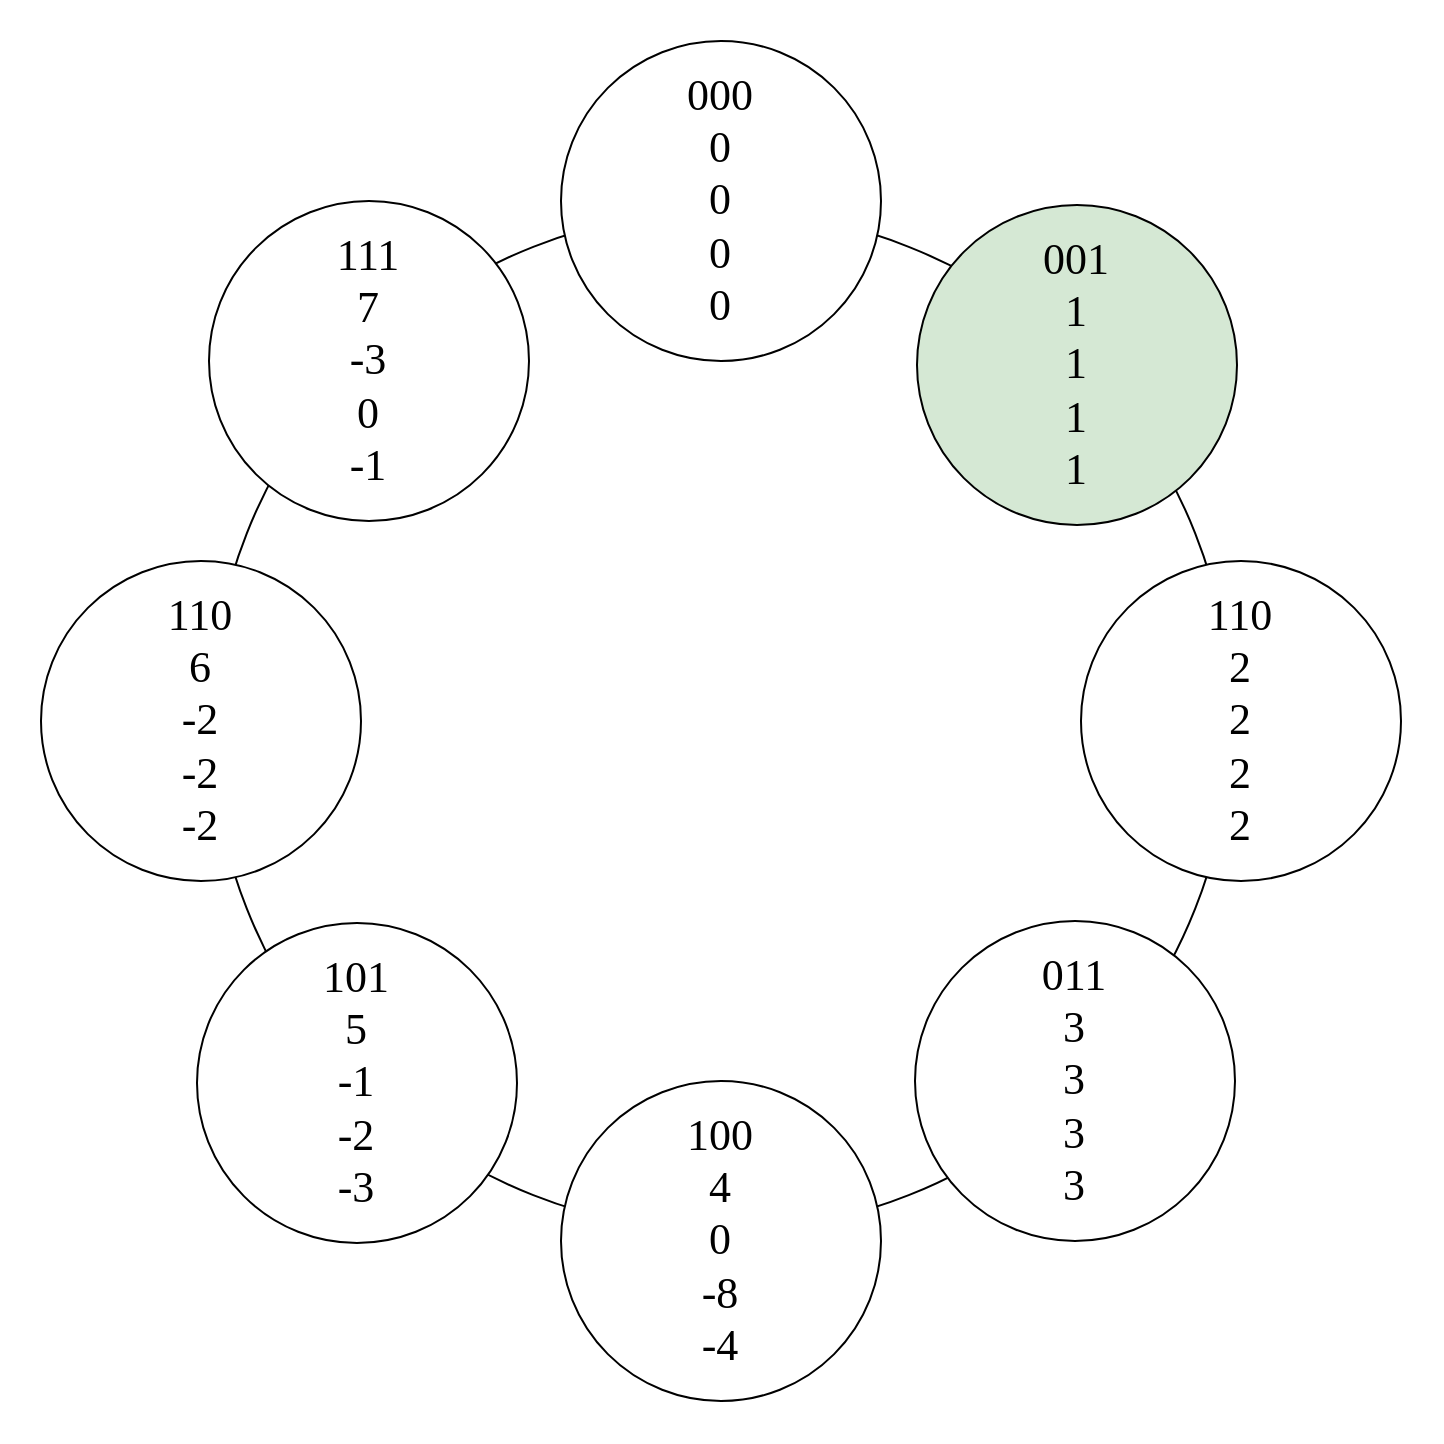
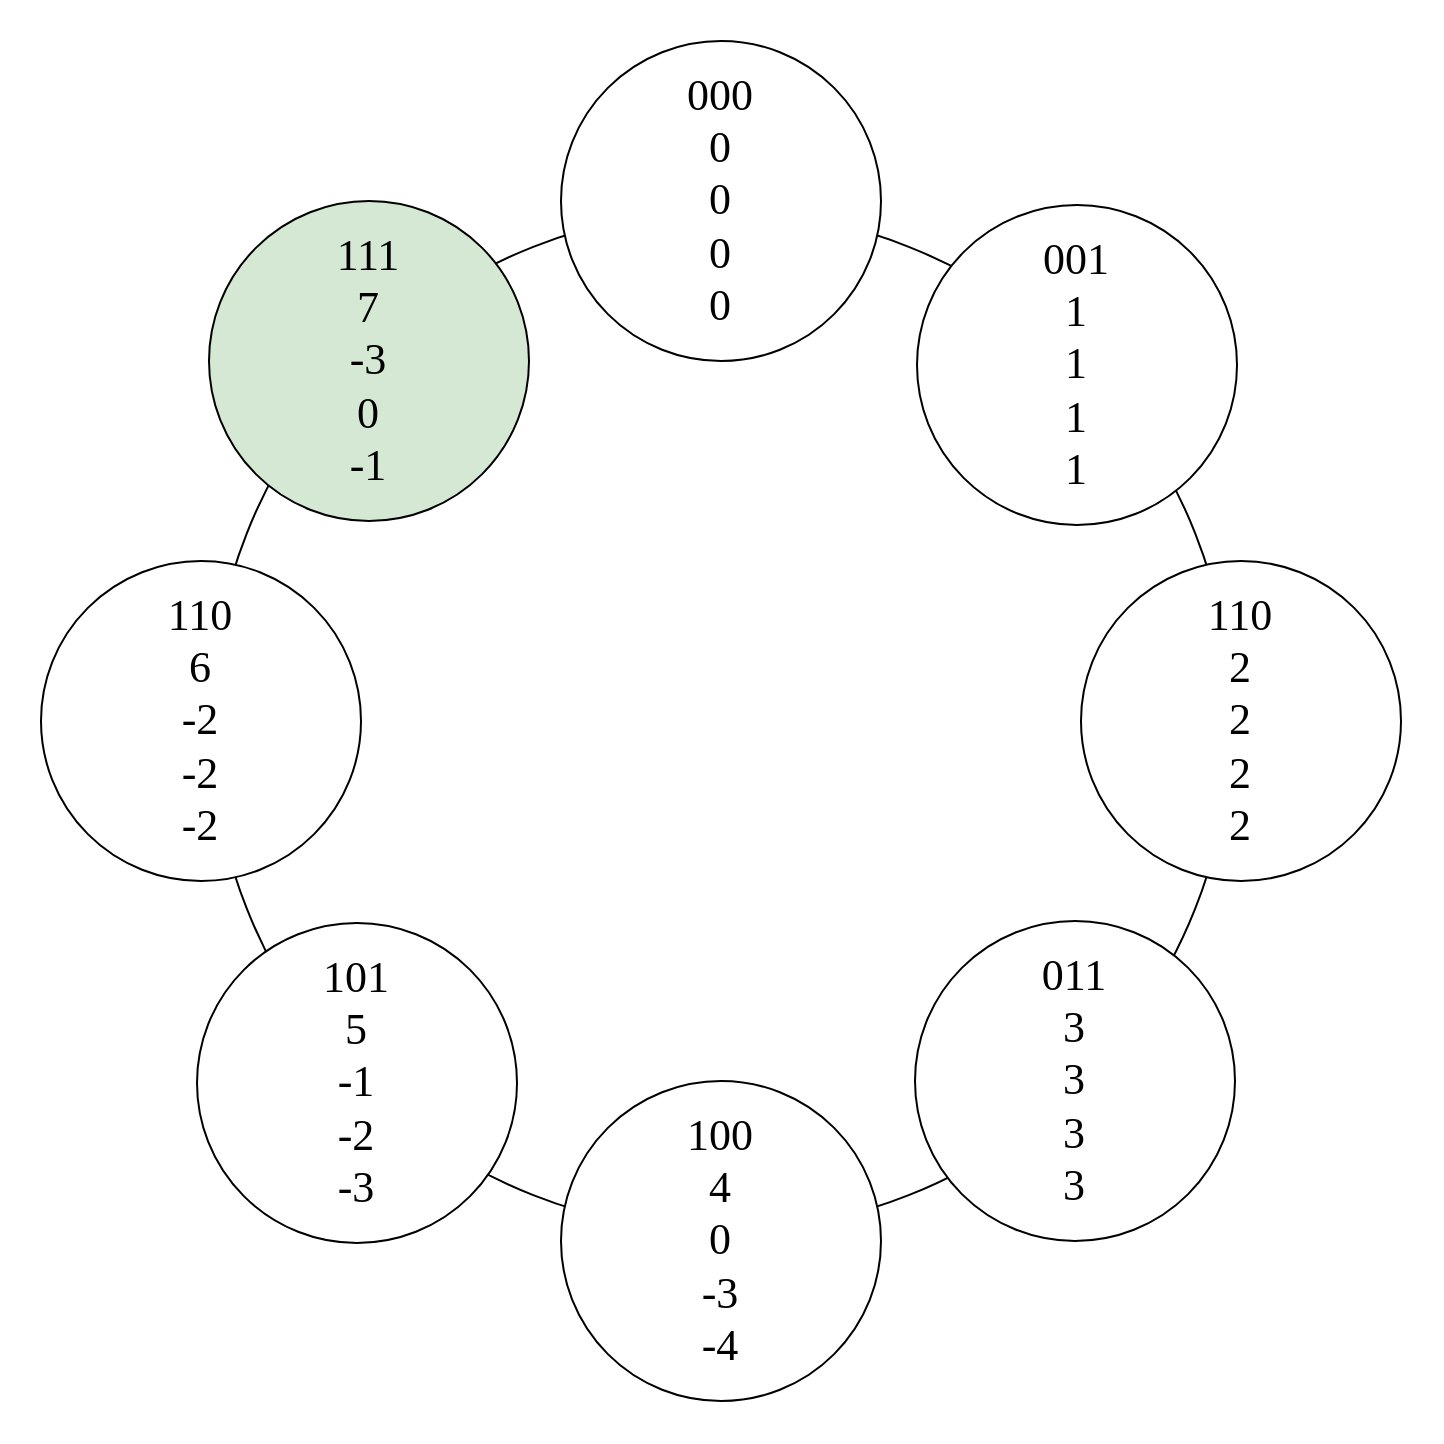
node "111 7 -3 0 -1": fillcolor #ffffff -> #d5e8d4
node "001 1 1 1 1": fillcolor #d5e8d4 -> #ffffff
node "100 4 0 -8 -4": label "100 4 0 -8 -4" -> "100 4 0 -3 -4"
